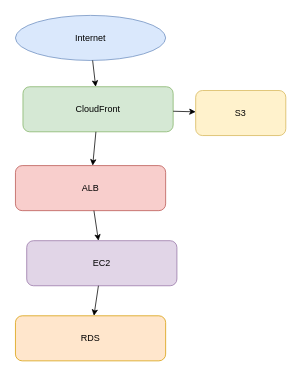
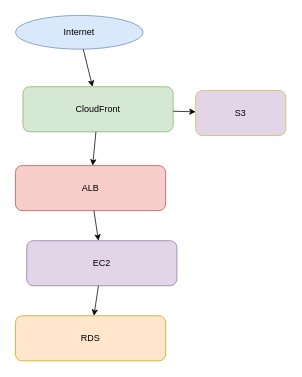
node "Internet": size 150x45 -> 128x34
node "S3": fillcolor #fff2cc -> #e1d5e7
